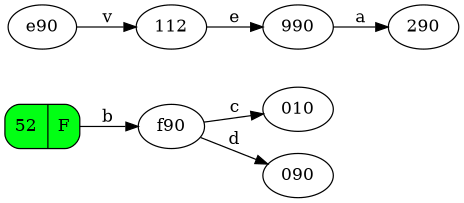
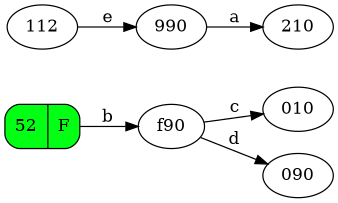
node "e90": removed
node "290": label "290" -> "210"
